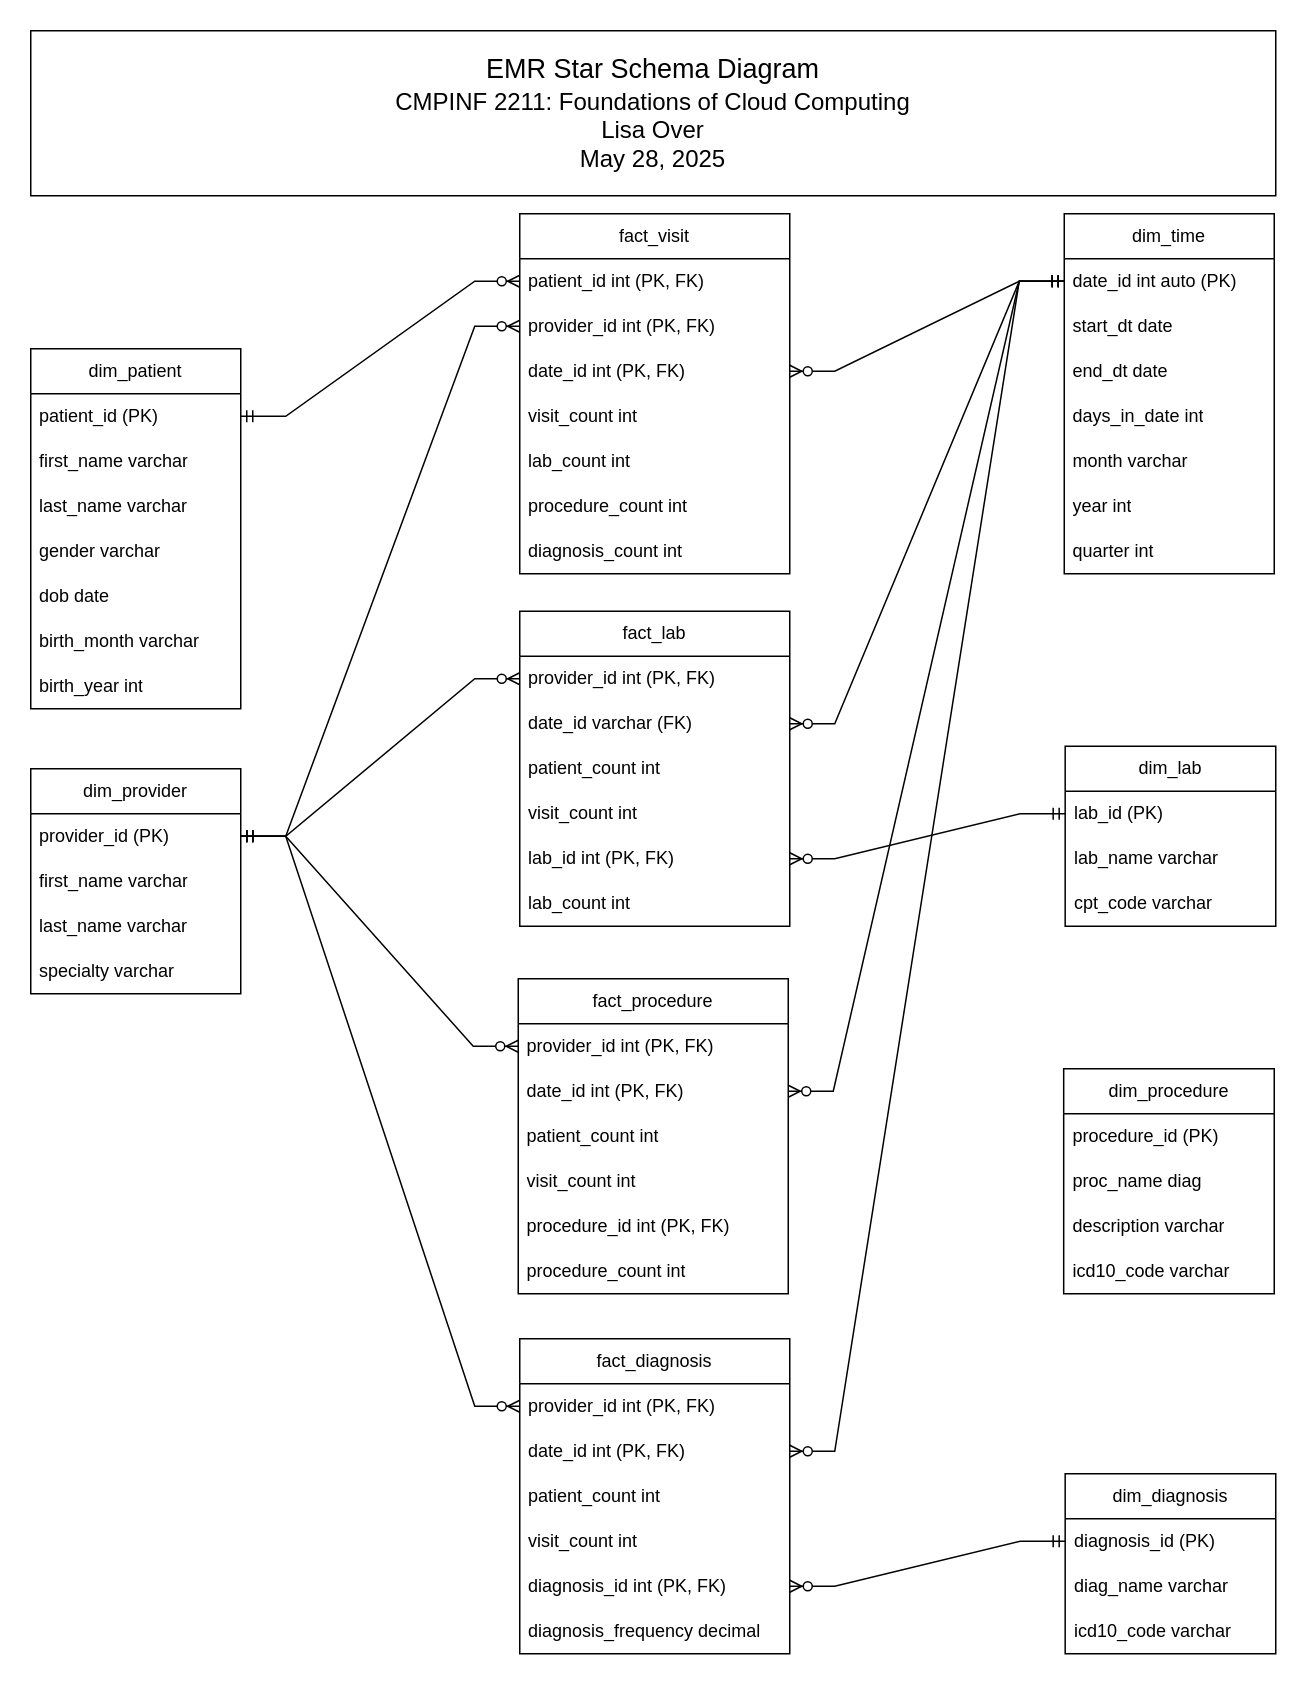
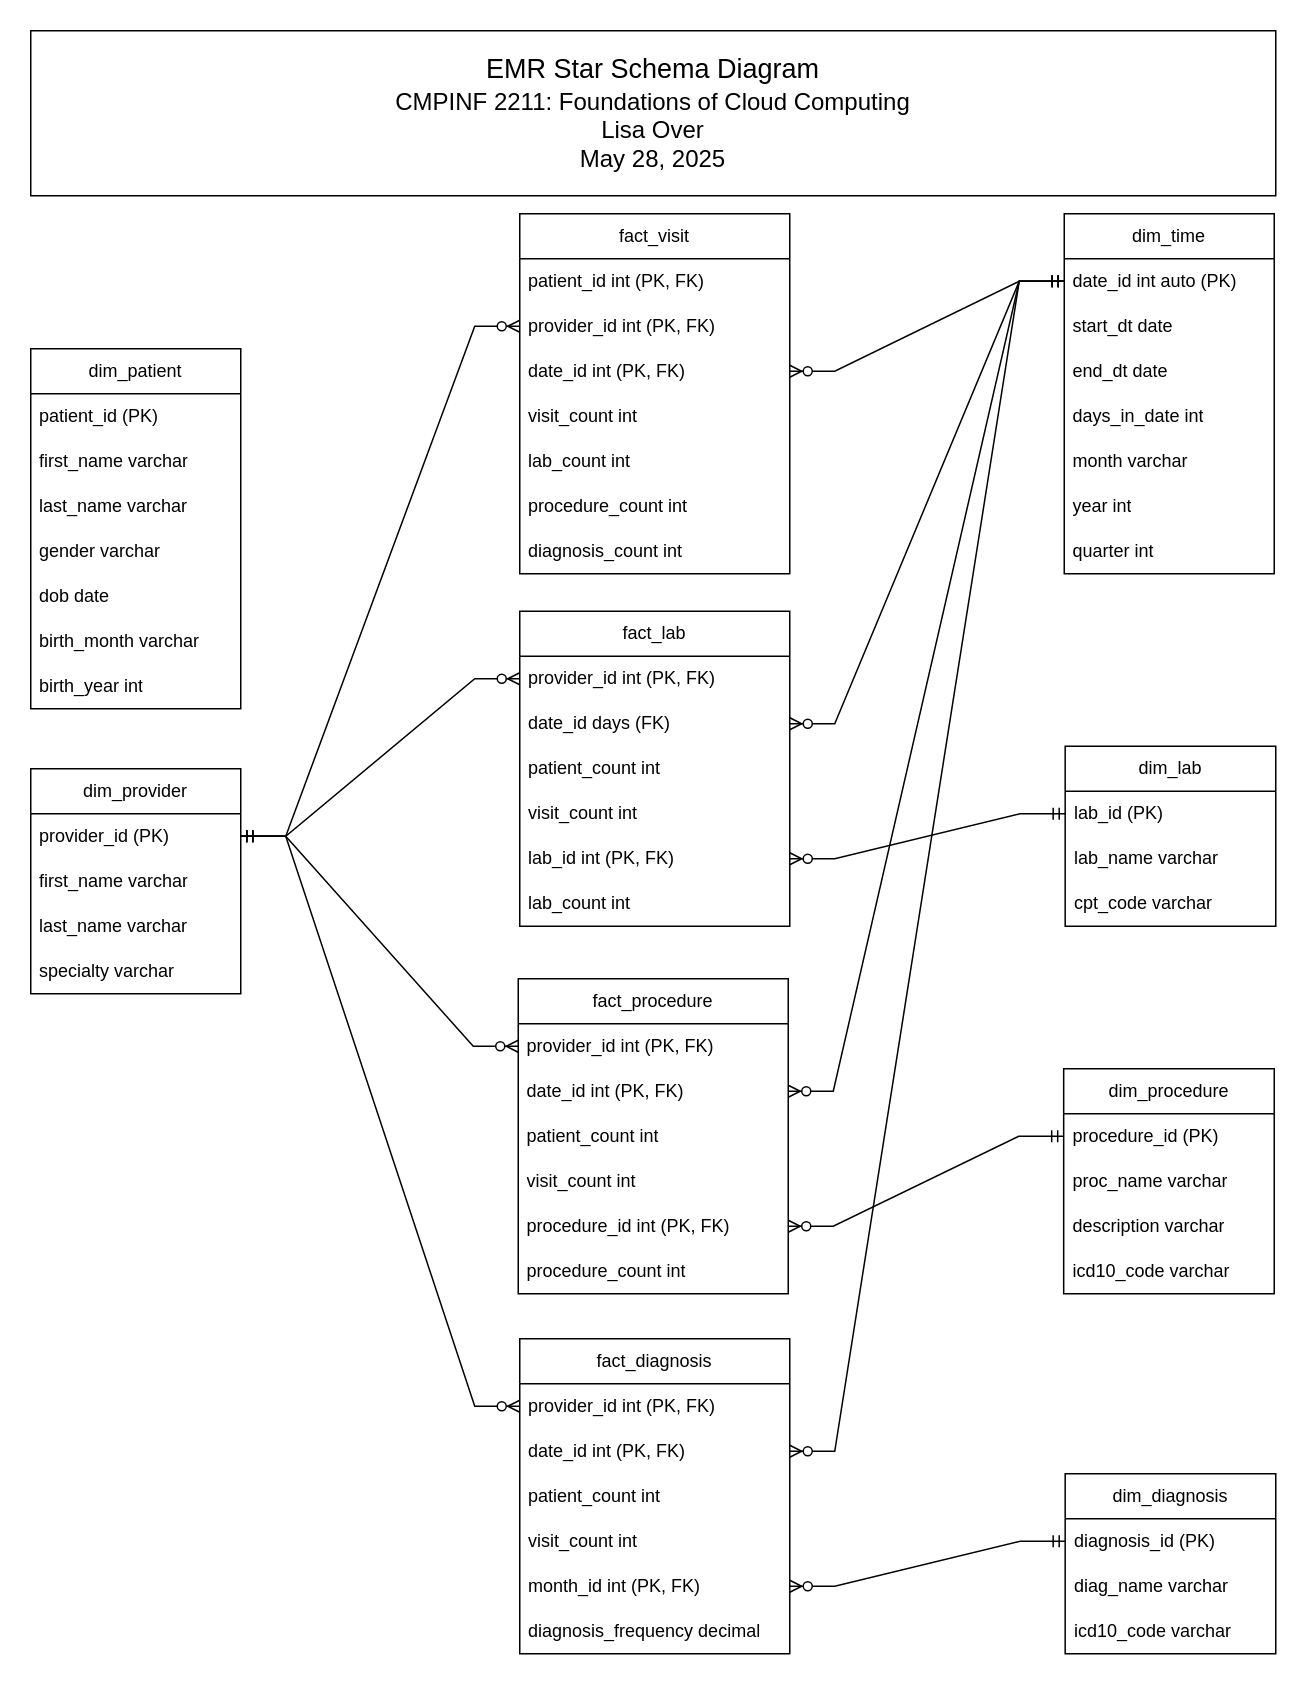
edge "patient_id int (PK, FK)" -- "patient_id (PK)": removed
node "date_id varchar (FK)": label "date_id varchar (FK)" -> "date_id days (FK)"
edge "procedure_id (PK)" -- "procedure_id int (PK, FK)": added
node "proc_name diag": label "proc_name diag" -> "proc_name varchar"
node "diagnosis_id int (PK, FK)": label "diagnosis_id int (PK, FK)" -> "month_id int (PK, FK)"
